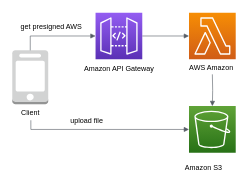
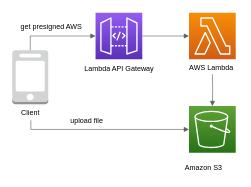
node "AWS Amazon": label "AWS Amazon" -> "AWS Lambda"
node "Amazon API Gateway": label "Amazon API Gateway" -> "Lambda API Gateway"
